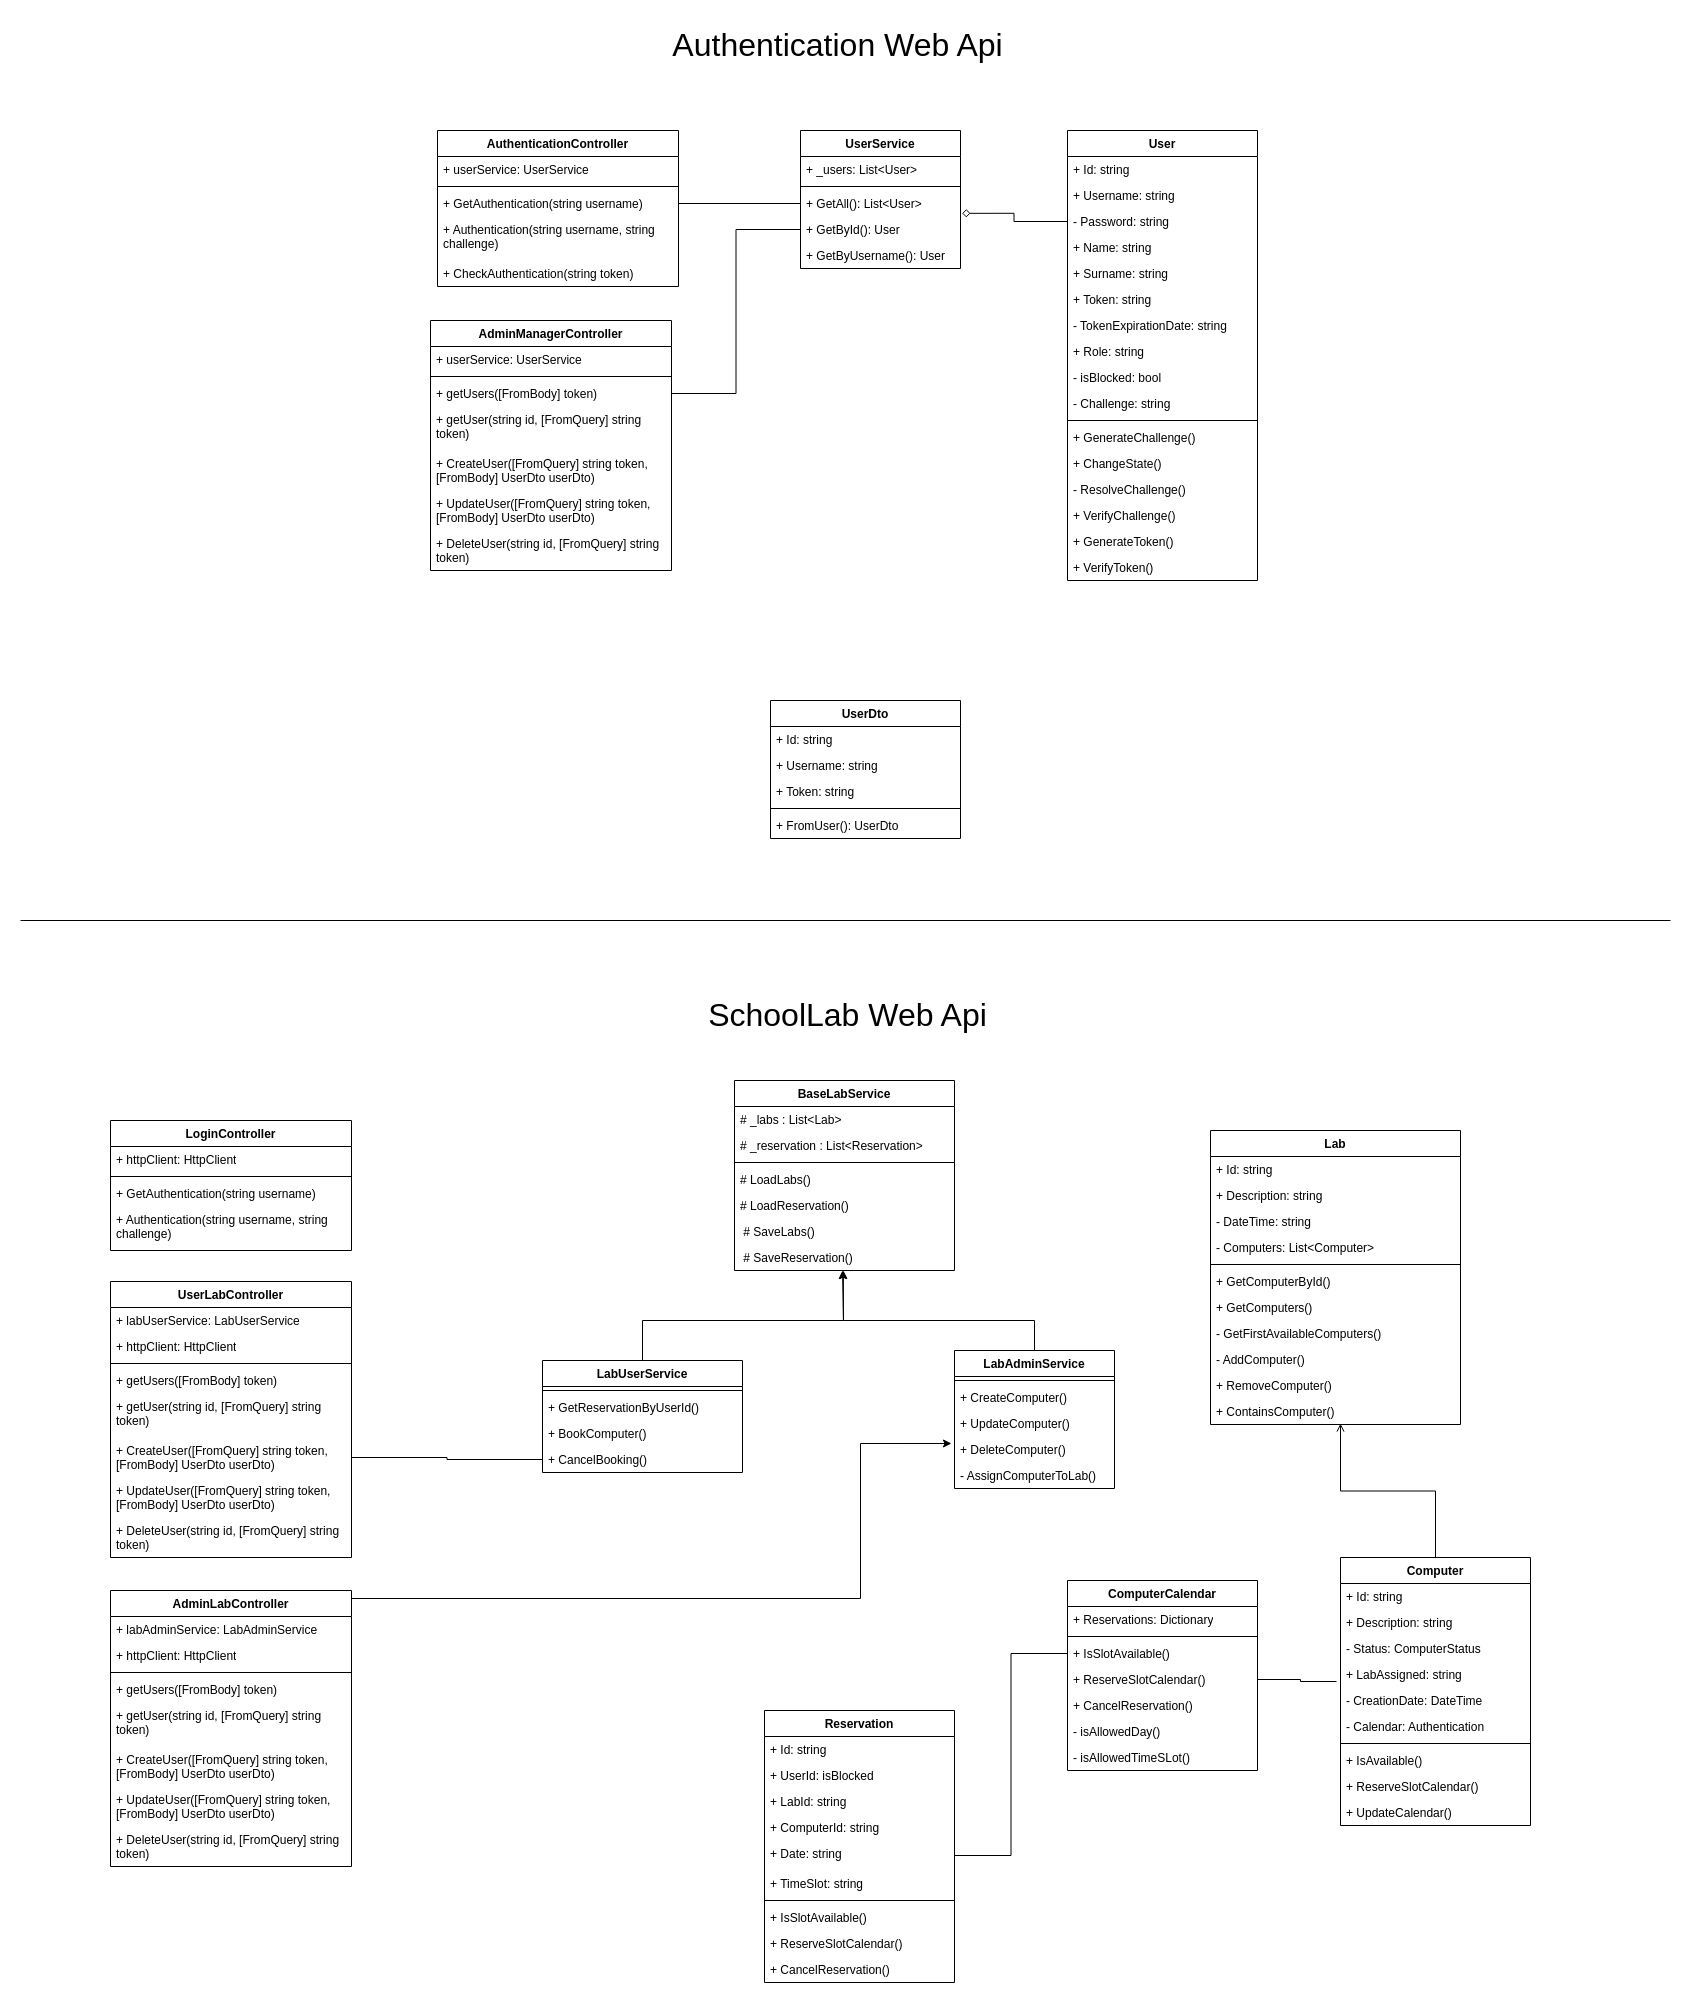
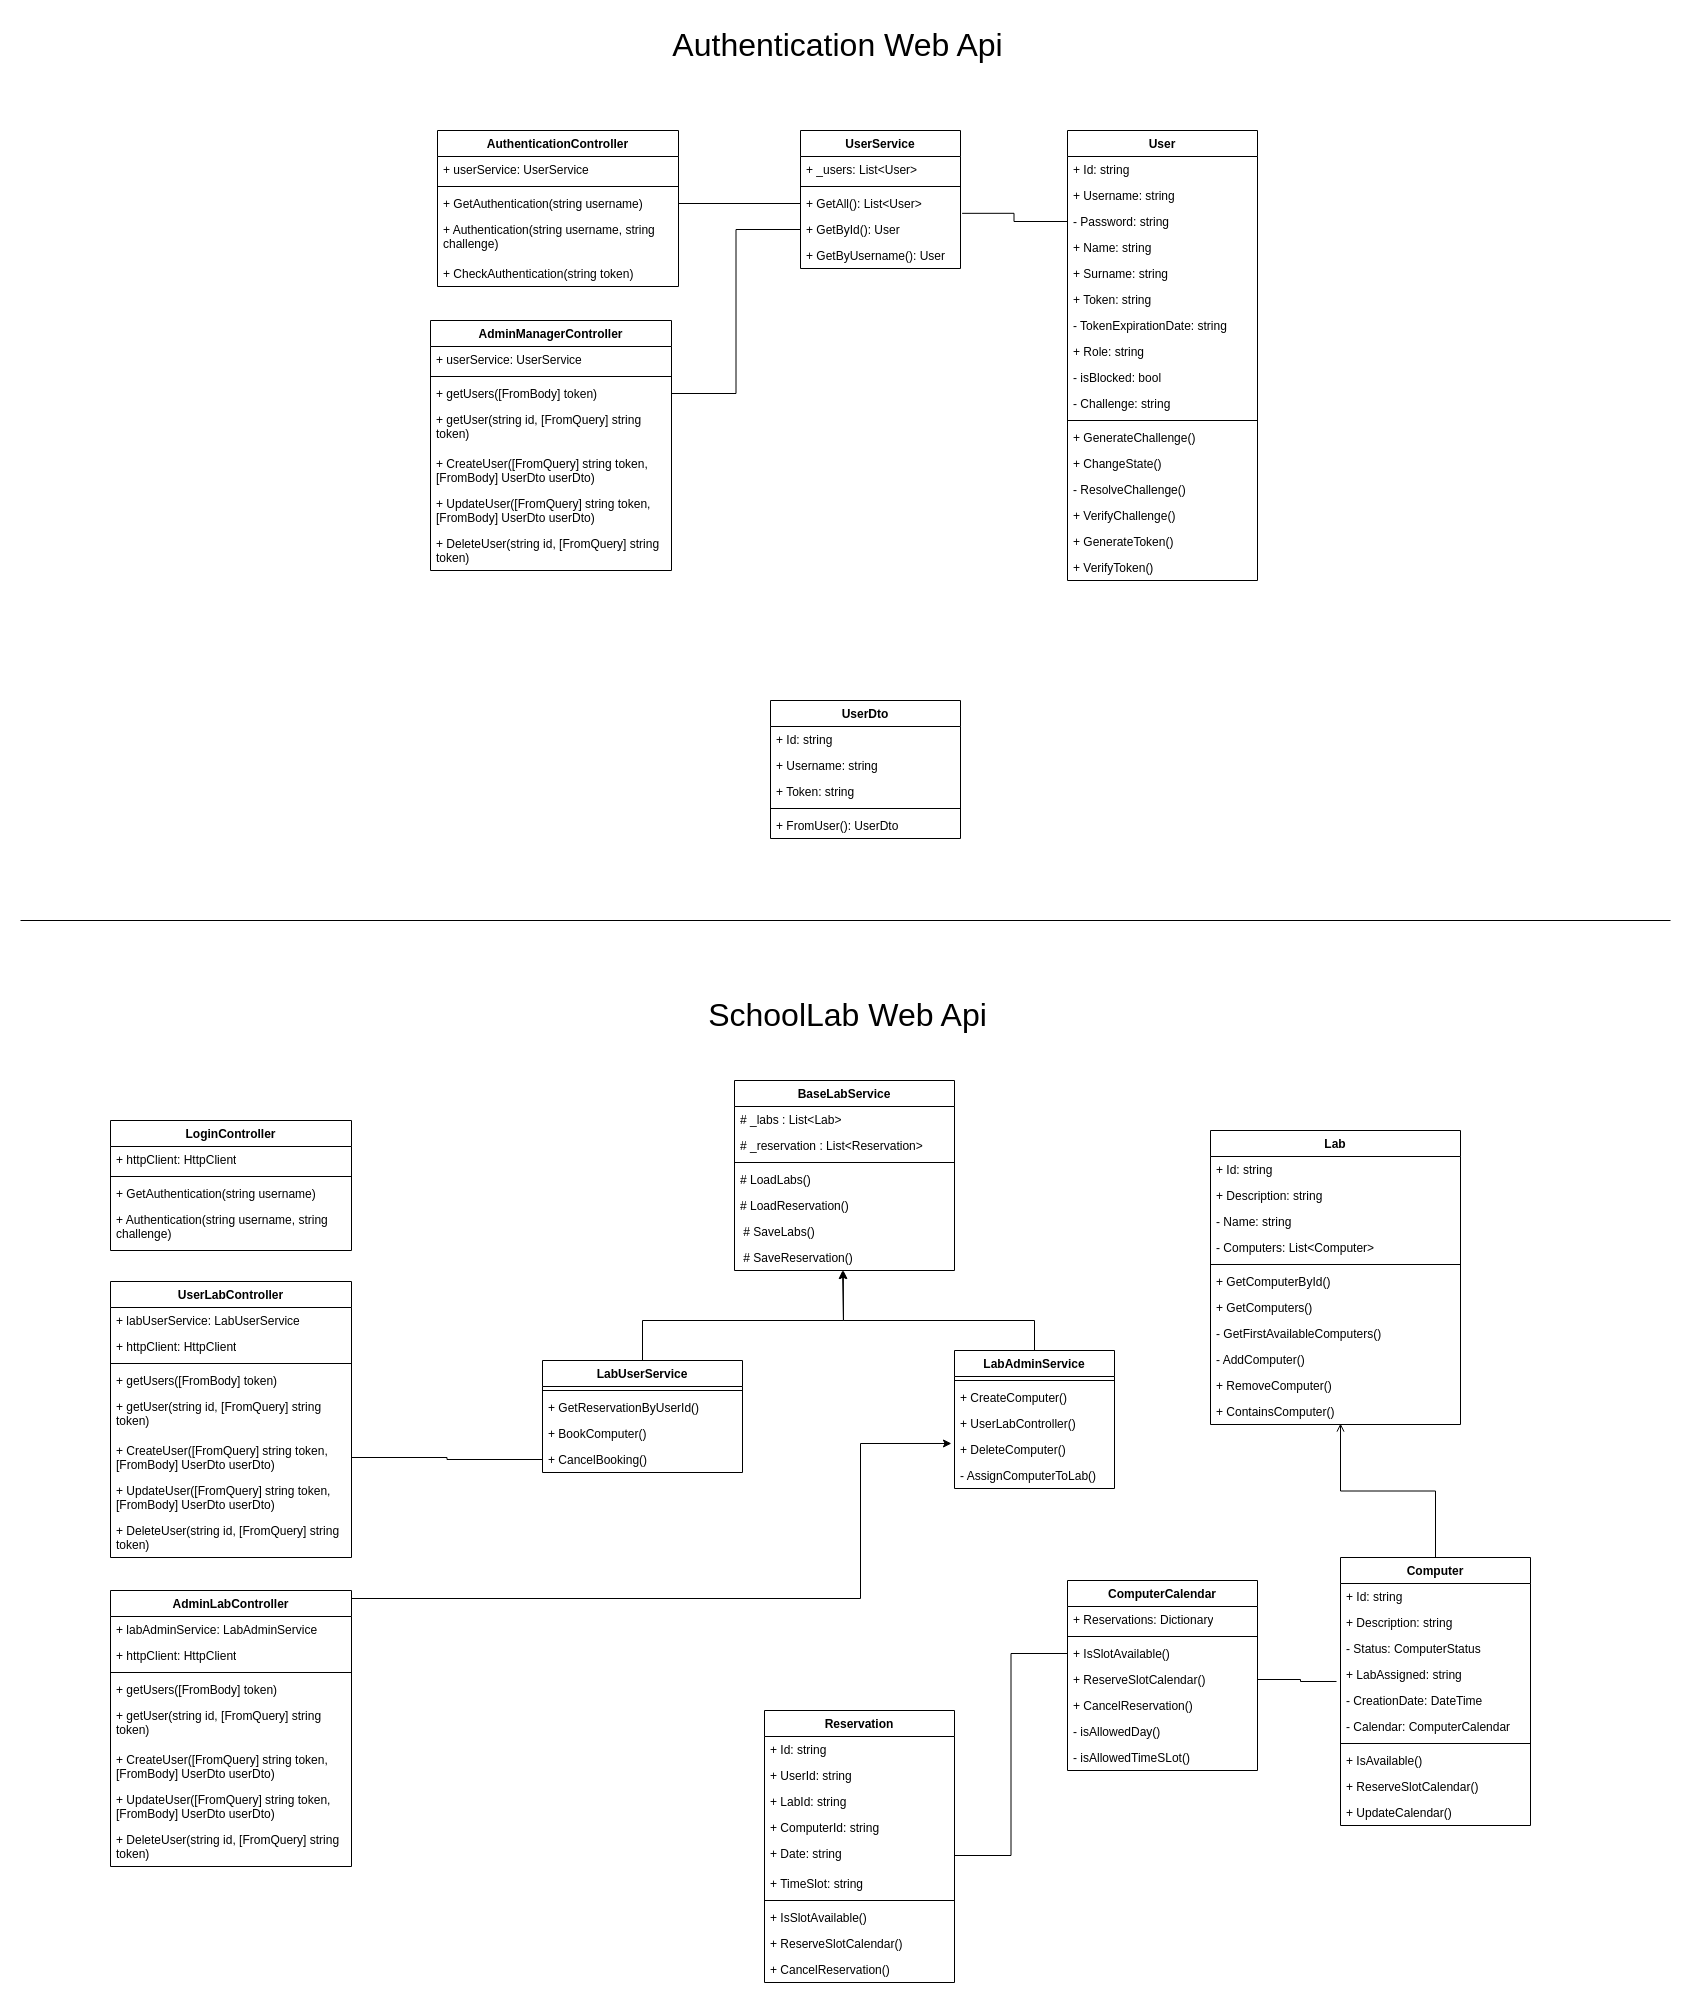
edge "- Password: string" -> "+ GetById(): User": arrowhead diamond -> none
node "- DateTime: string": label "- DateTime: string" -> "- Name: string"
node "+ UpdateComputer()": label "+ UpdateComputer()" -> "+ UserLabController()"
node "- Calendar: Authentication": label "- Calendar: Authentication" -> "- Calendar: ComputerCalendar"
node "+ UserId: isBlocked": label "+ UserId: isBlocked" -> "+ UserId: string"
